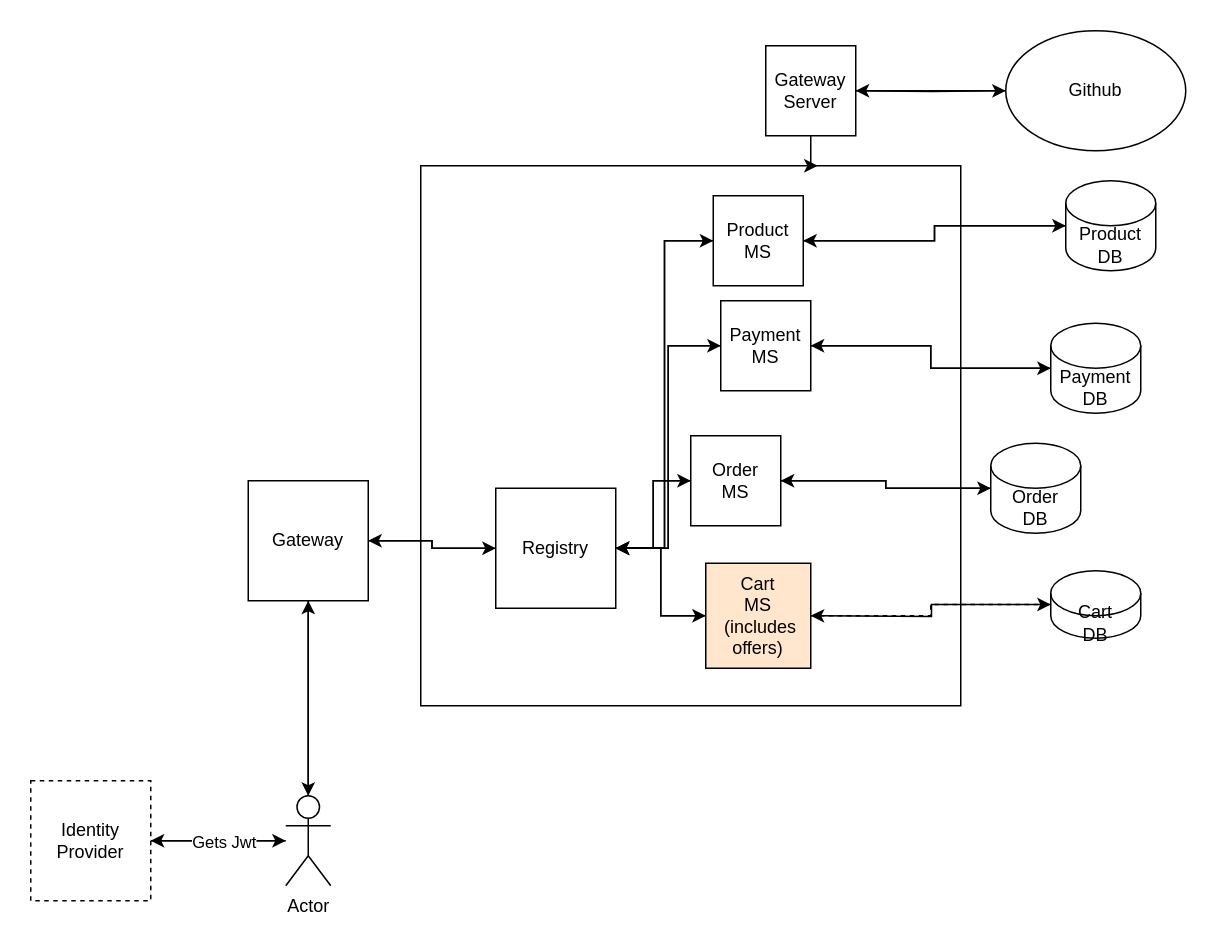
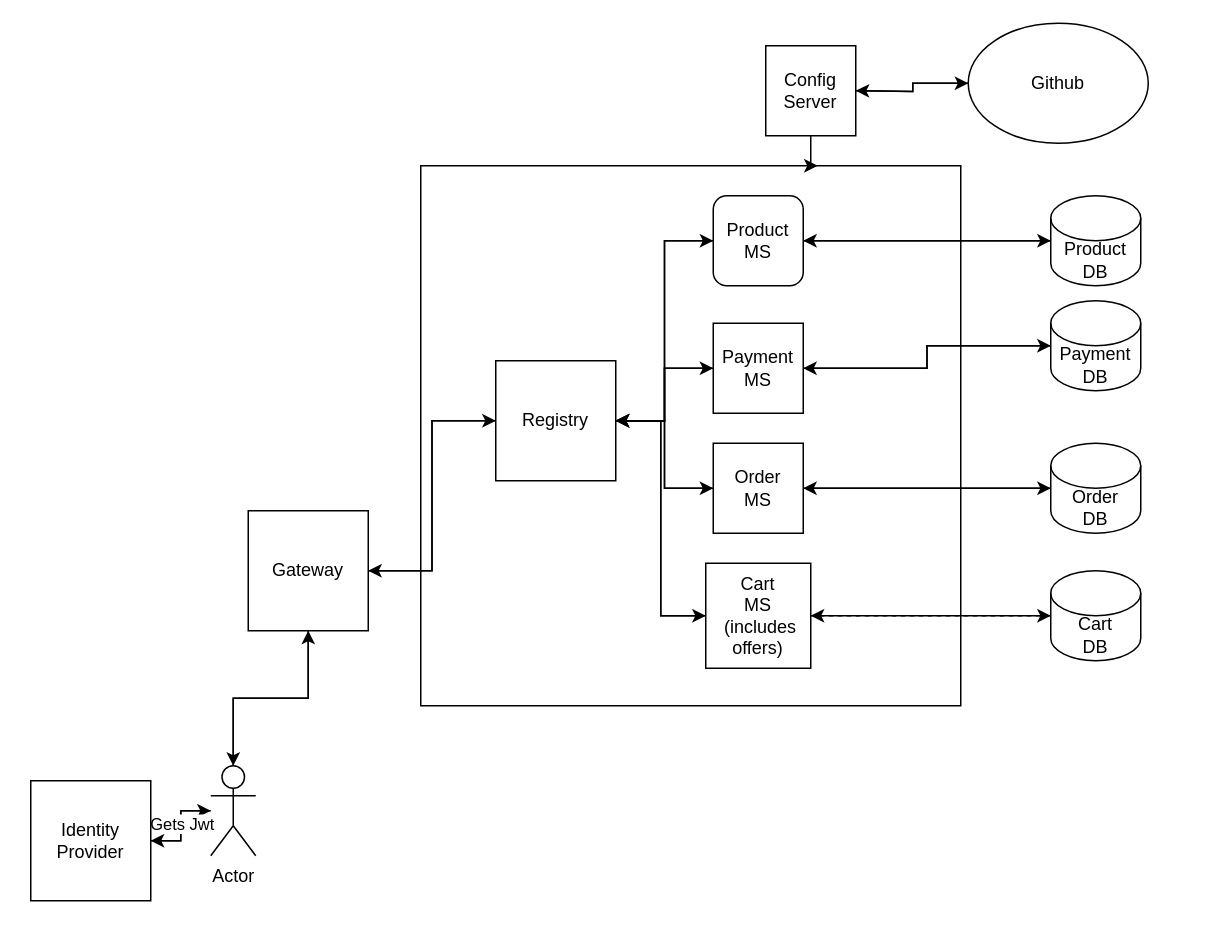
node "Gateway Server": label "Gateway Server" -> "Config Server"
node "Github": moved (1096, 91) -> (1058, 83)
node "Product DB": moved (1111, 226) -> (1096, 241)
node "Product MS": shape rectangle -> rounded rectangle
node "Payment MS": moved (766, 346) -> (758, 368)
node "Payment DB": moved (1096, 368) -> (1096, 346)
node "Order MS": moved (736, 481) -> (758, 488)
node "Order DB": moved (1036, 488) -> (1096, 488)
node "Gateway": moved (308, 541) -> (308, 571)
node "Registry": moved (556, 548) -> (556, 421)
node "Cart DB": size 90x68 -> 90x90
node "Cart MS (includes offers)": fillcolor #ffe6cc -> #ffffff
node "Identity Provider": style dashed -> solid
node "Actor": moved (308, 841) -> (233, 811)
